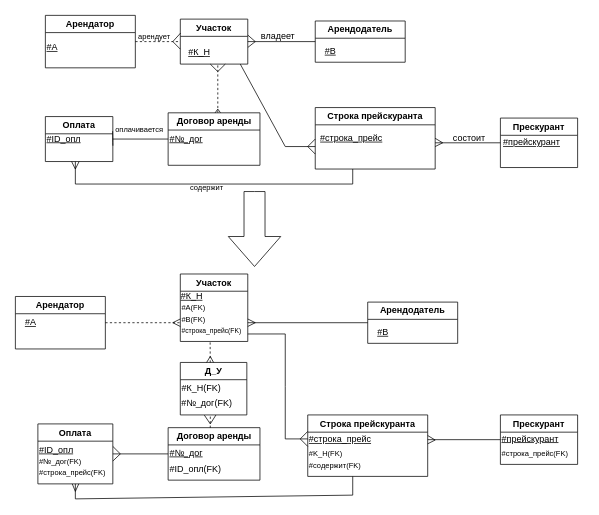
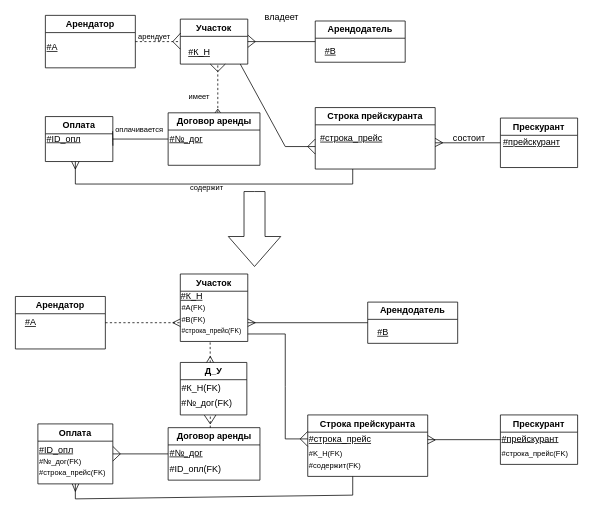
node "владеет": moved (278, 36) -> (282, 18)
node "имеет": added
